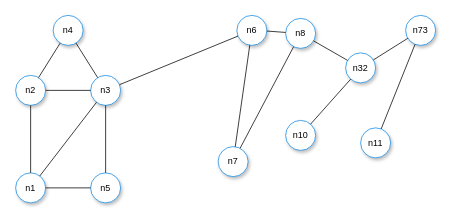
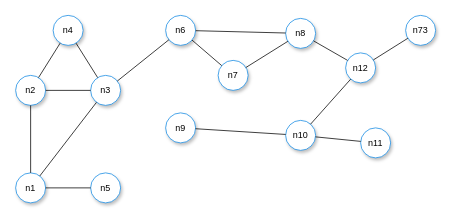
node "n6": moved (252, 30) -> (180, 30)
node "n32": label "n32" -> "n12"
edge "n73" -- "n11": now "n10" -- "n11"
node "n9": added
edge "n9" -- "n10": added
edge "n3" -- "n5": removed
node "n7": moved (233, 162) -> (233, 75)
